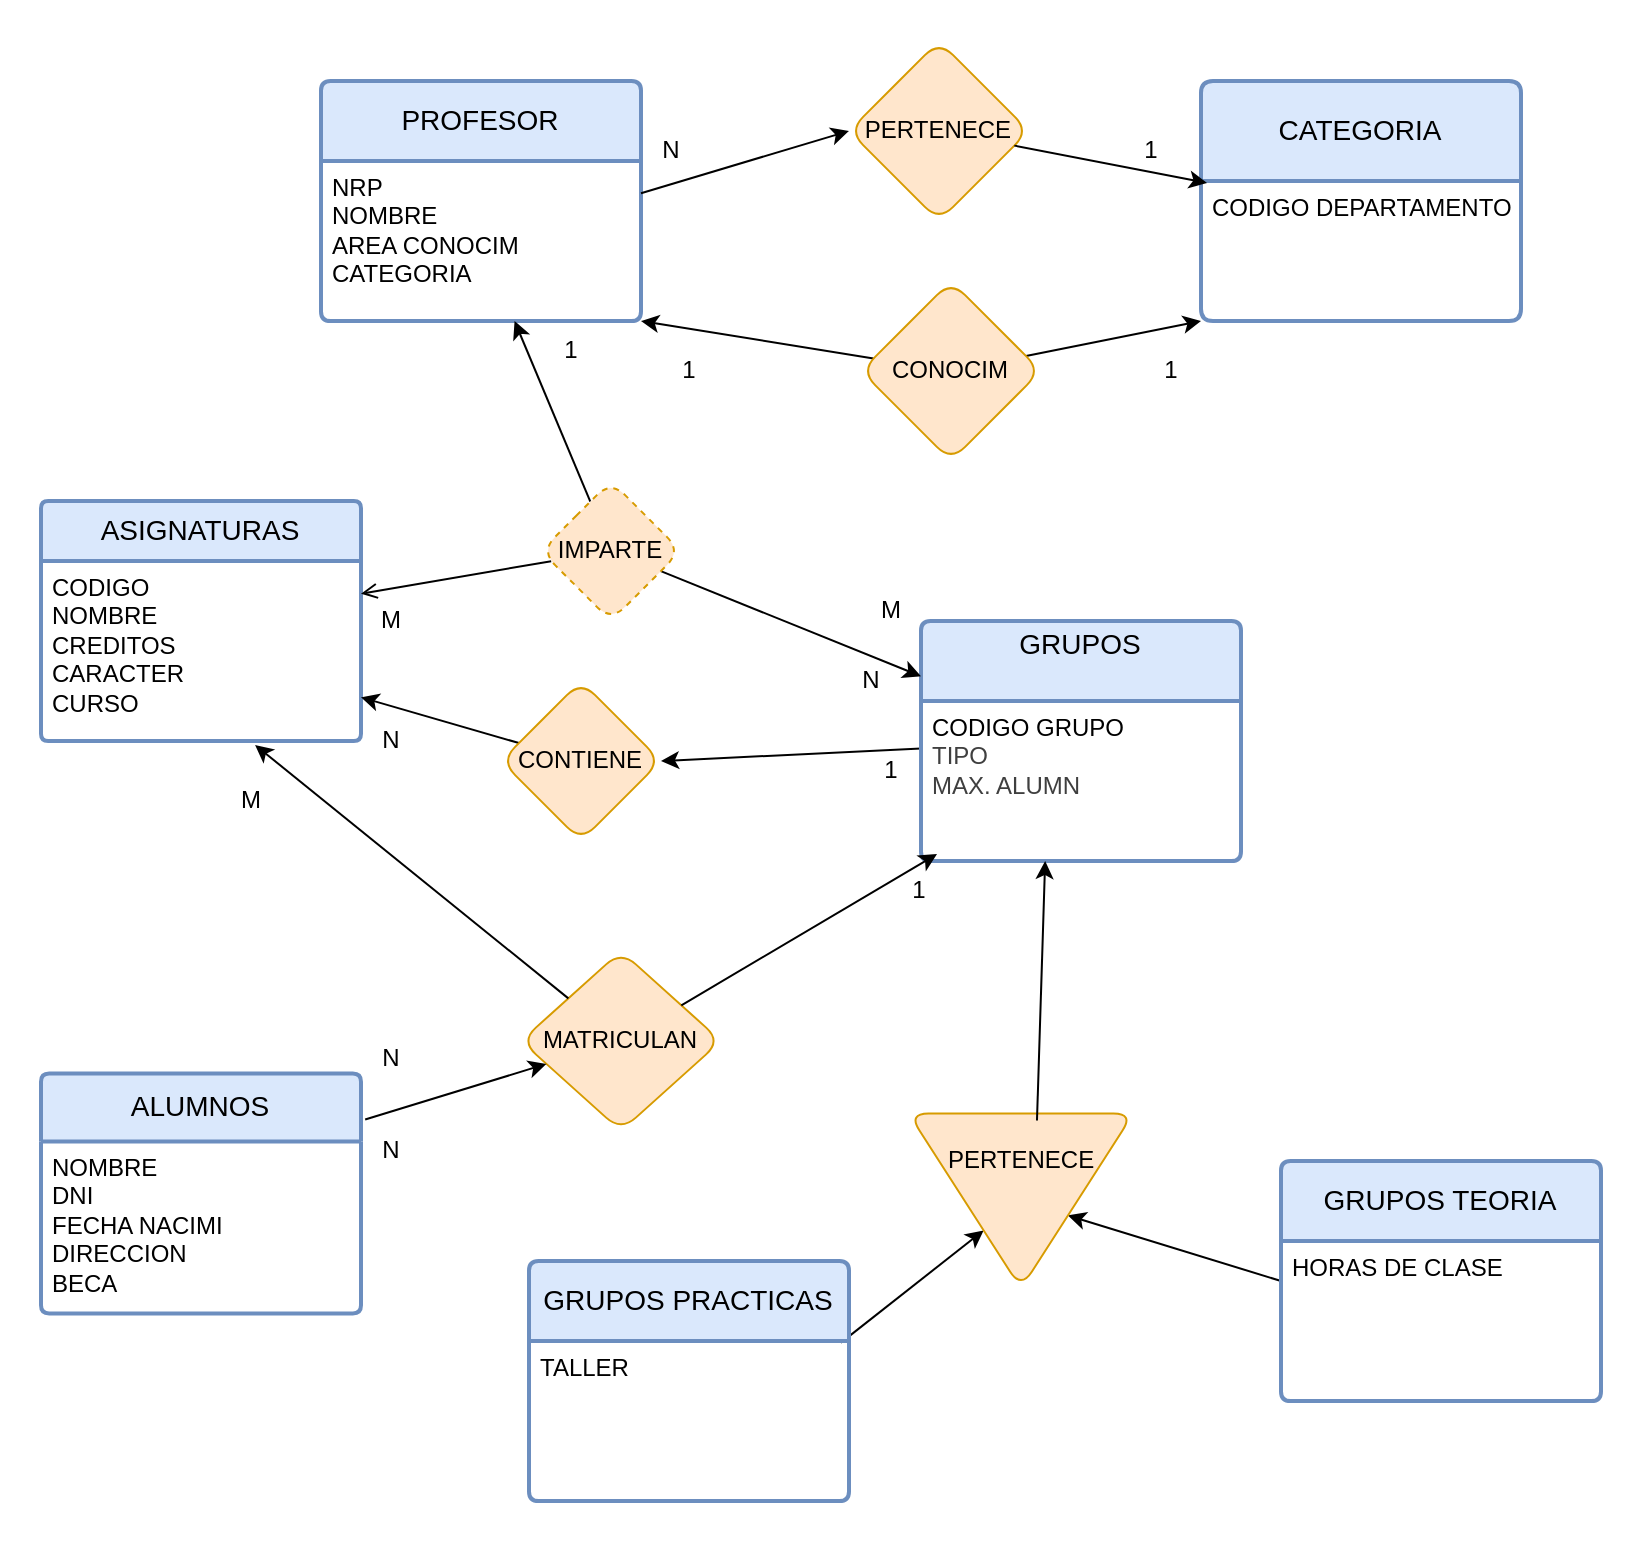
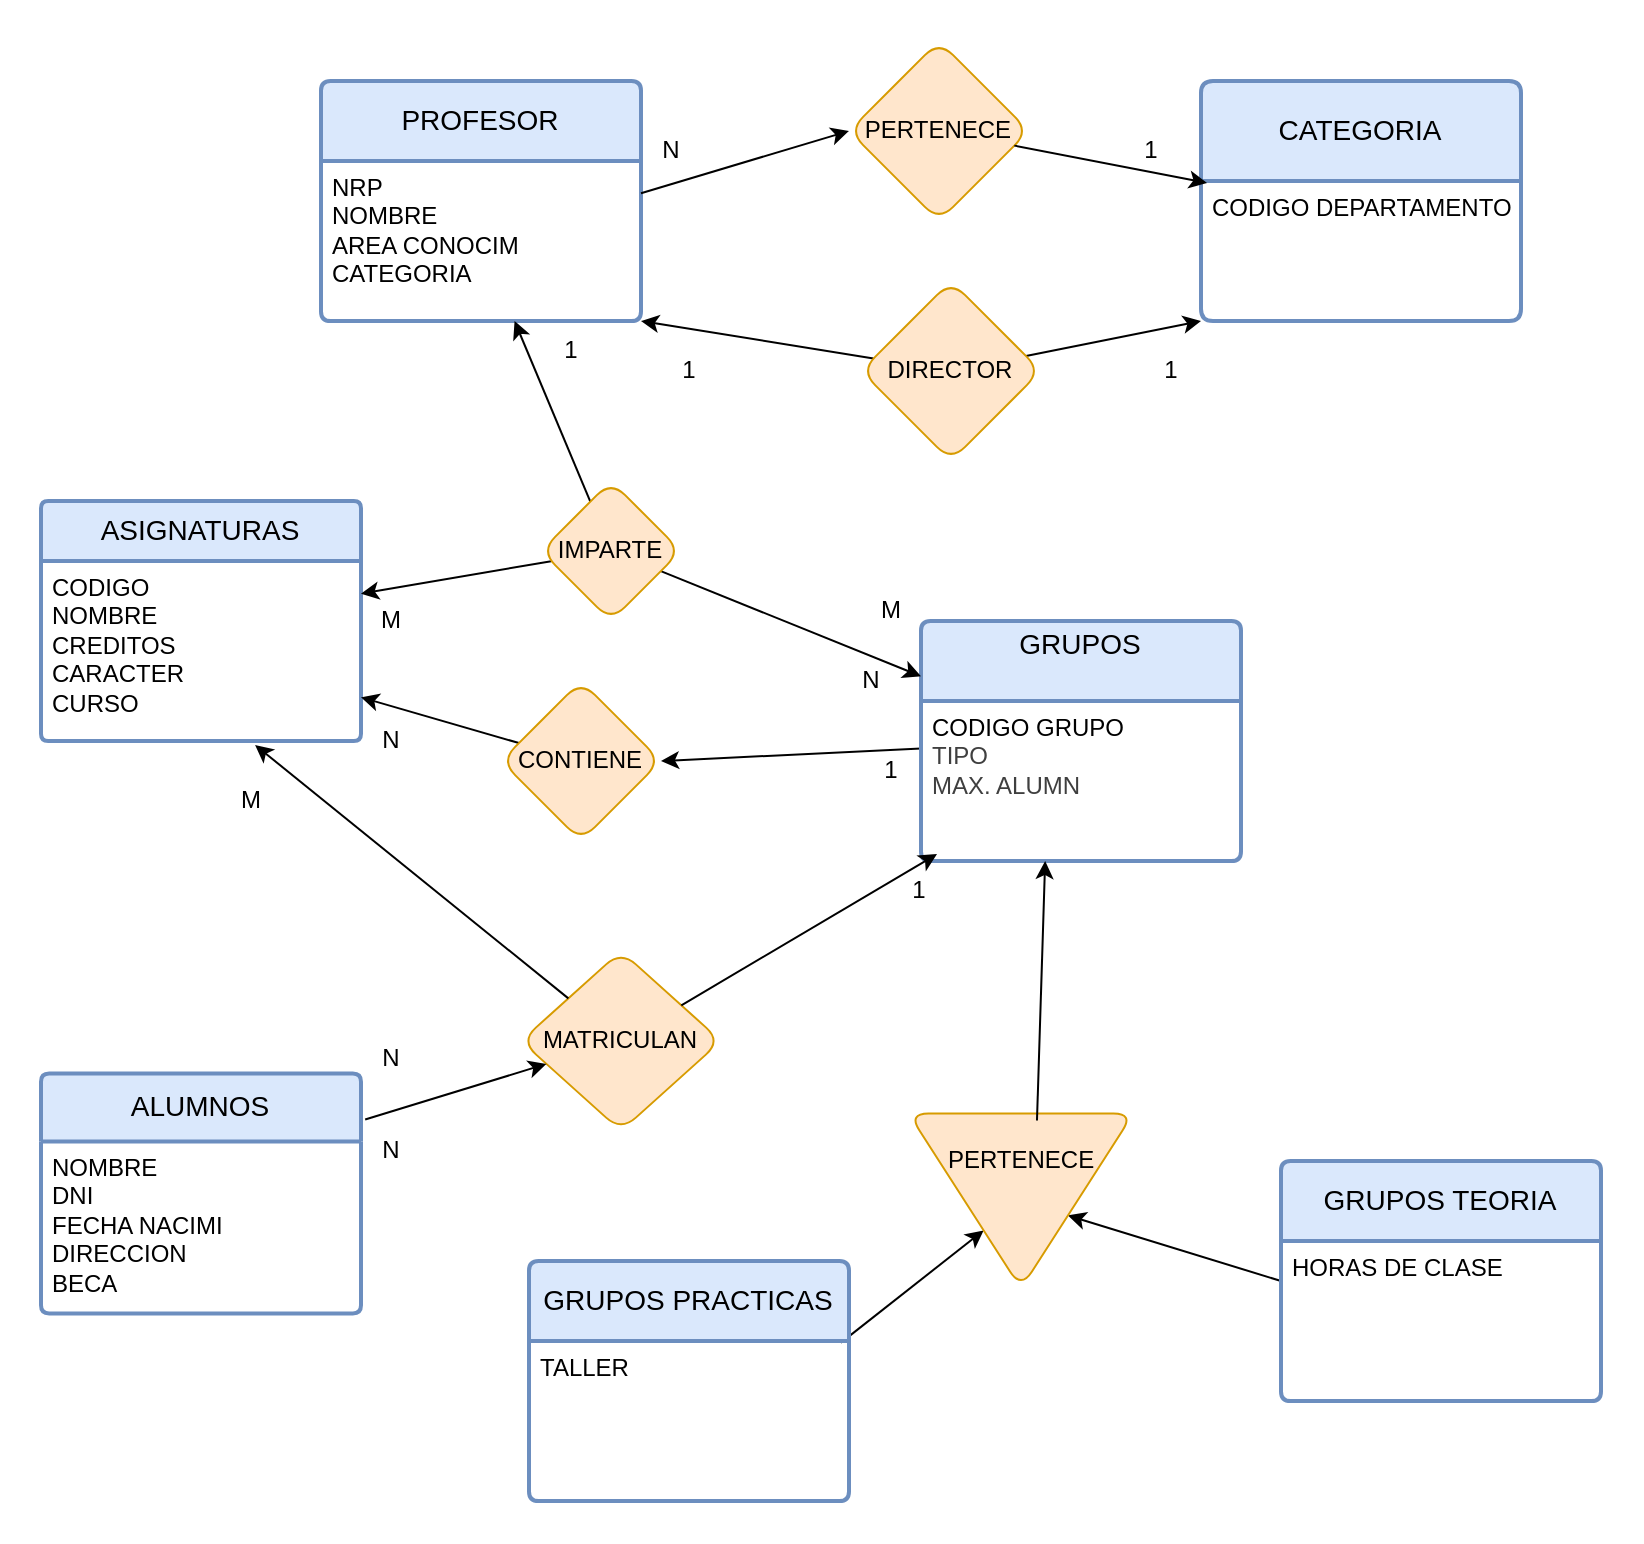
node "CONOCIM": label "CONOCIM" -> "DIRECTOR"
node "IMPARTE": style dashed -> solid
edge "IMPARTE" -> "ASIGNATURAS": arrowhead open -> classic
